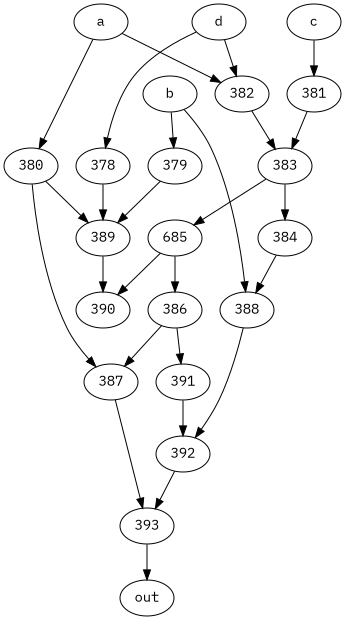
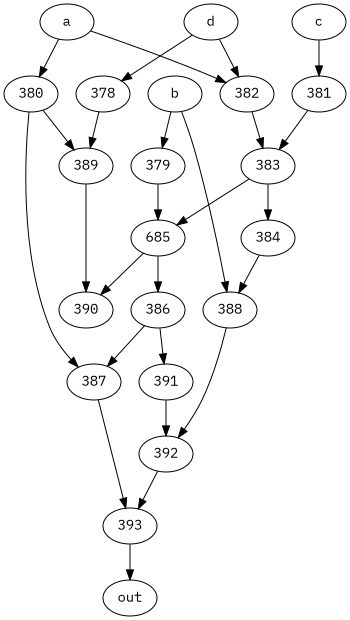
edge "379" -> "389": now "379" -> "685"
